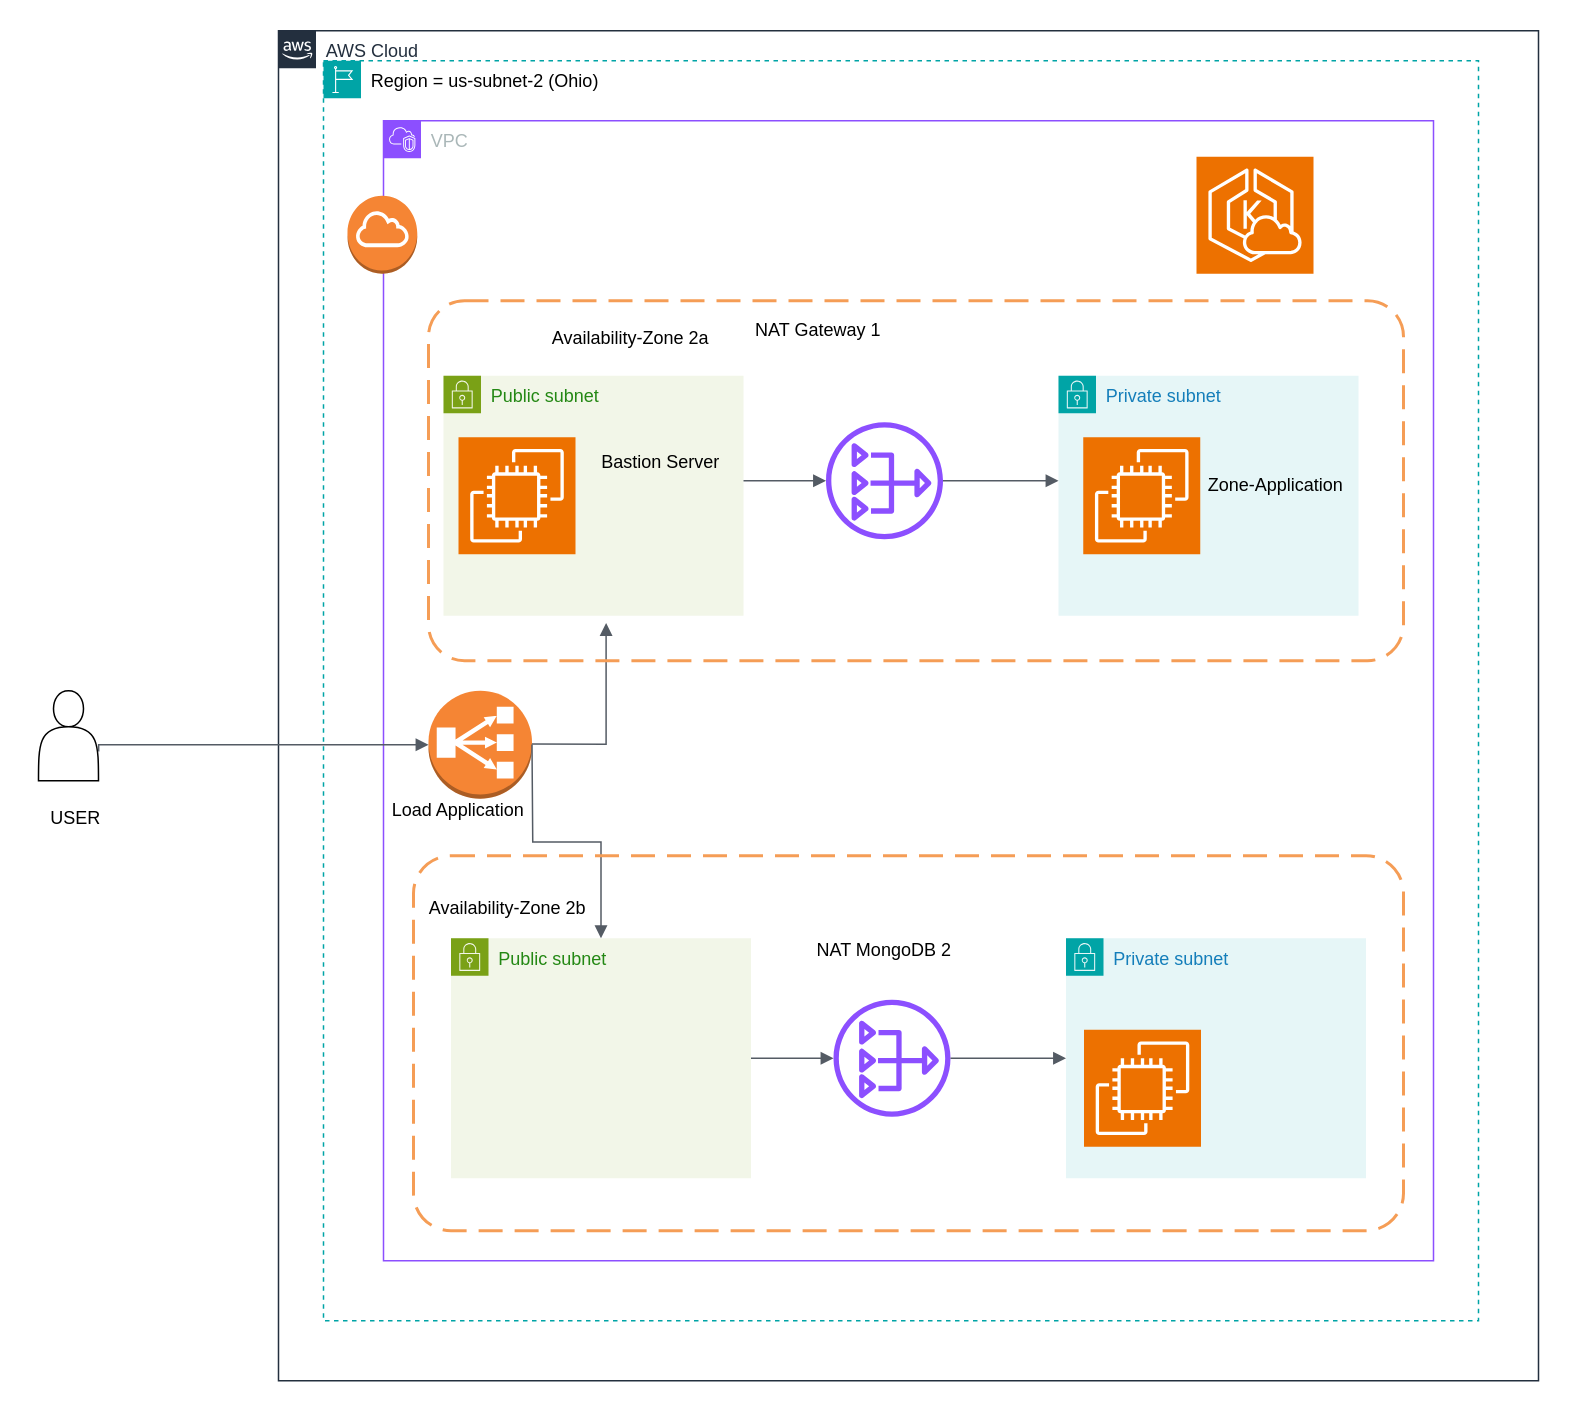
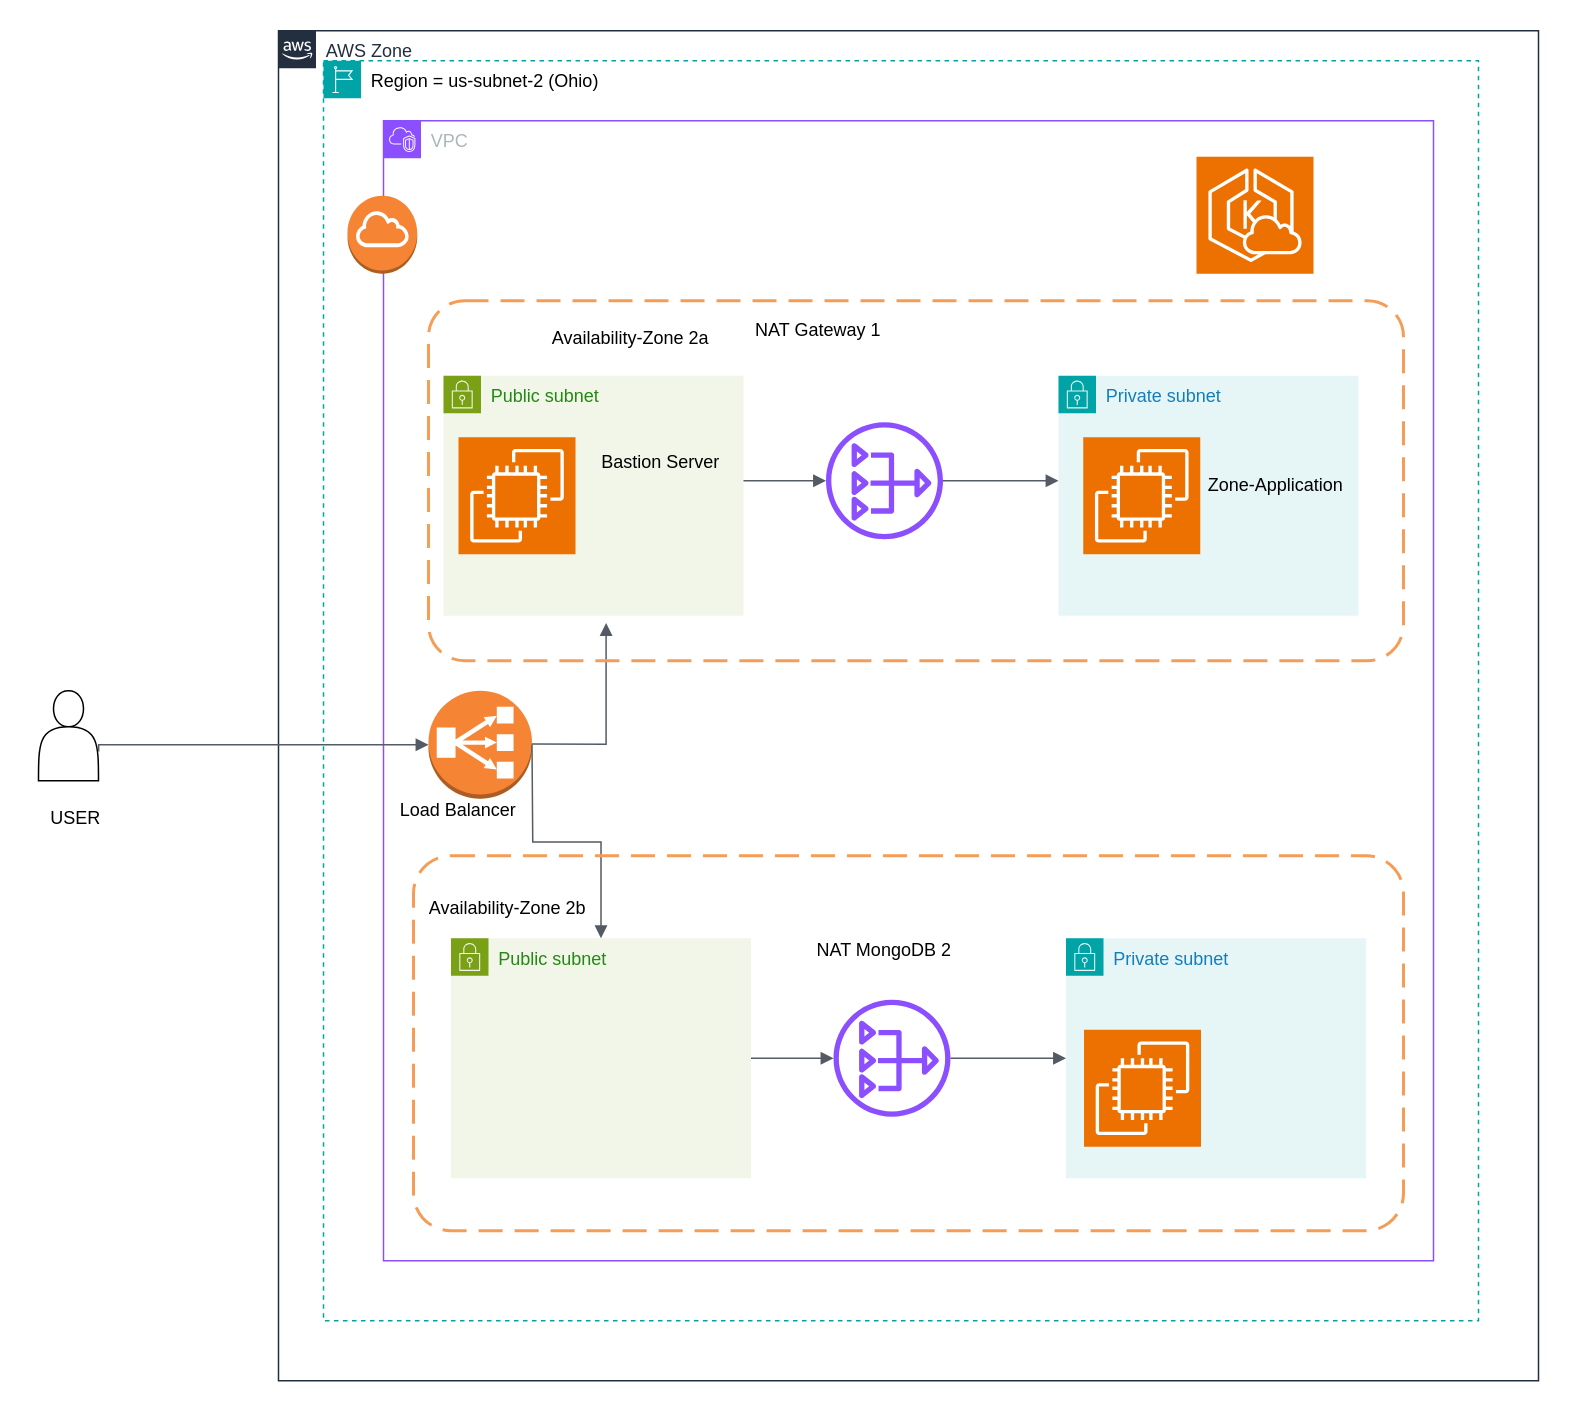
node "AWS Cloud": label "AWS Cloud" -> "AWS Zone"
node "Load Application": label "Load Application" -> "Load Balancer"
